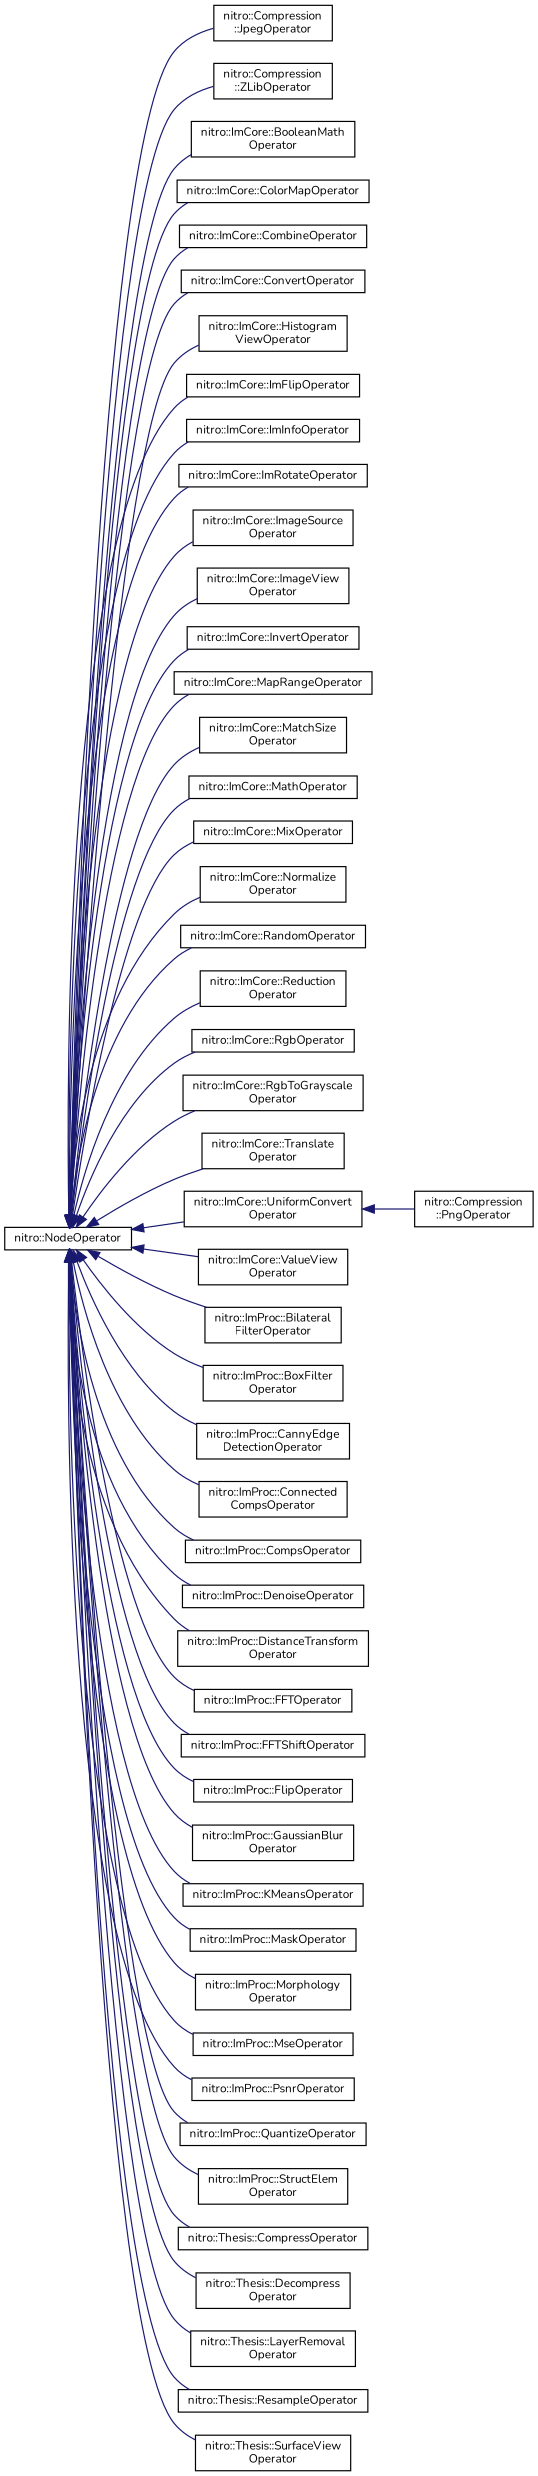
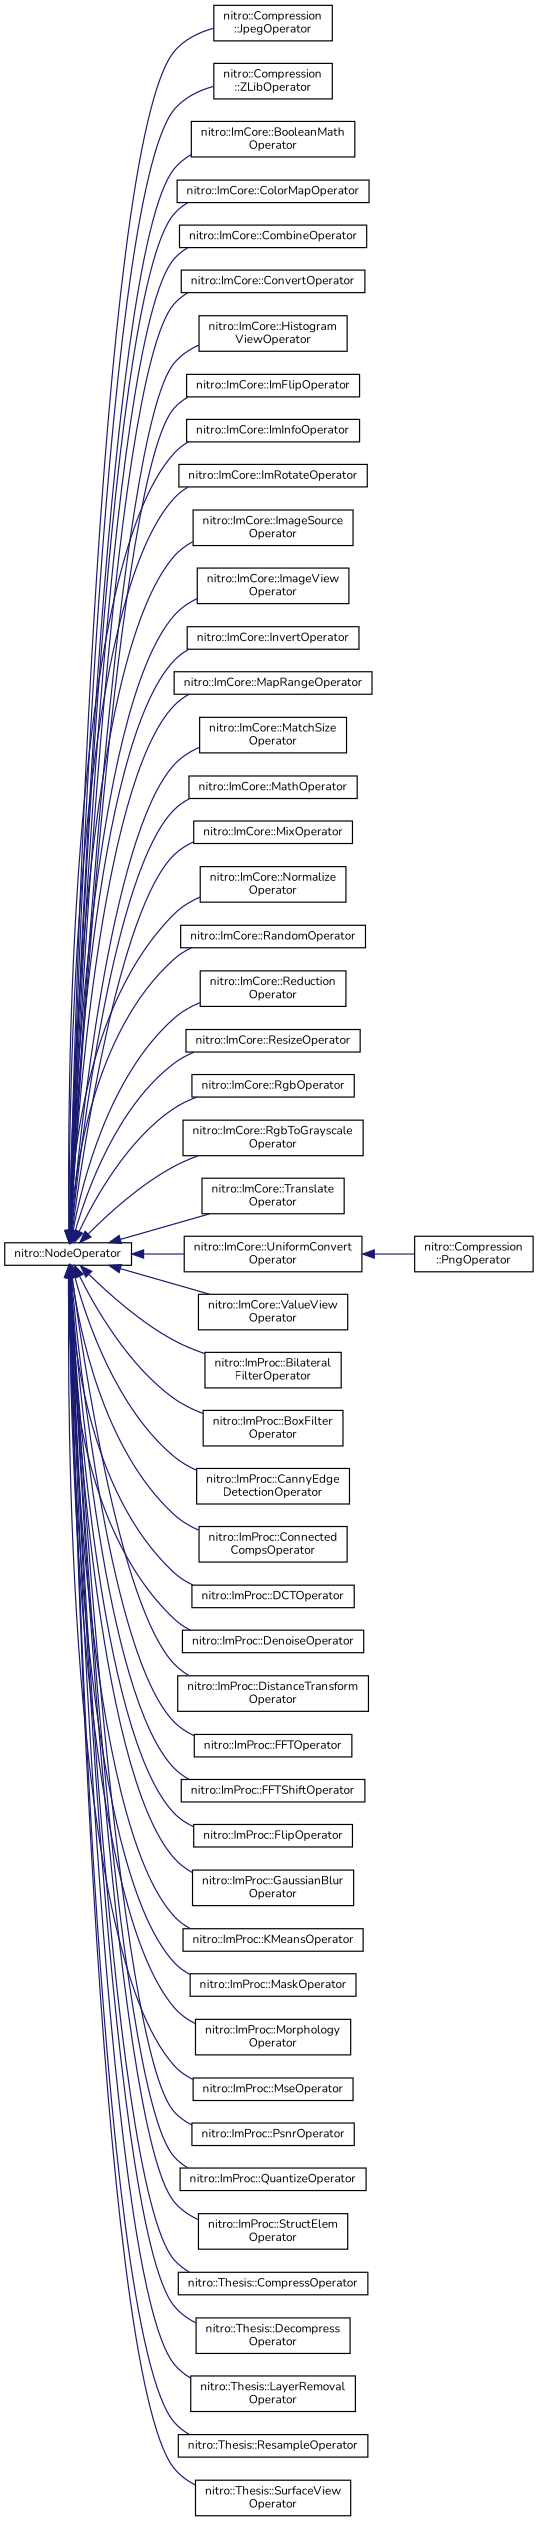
node "nitro::ImCore::ResizeOperator": added
node "nitro::ImProc::CompsOperator": label "nitro::ImProc::CompsOperator" -> "nitro::ImProc::DCTOperator"
